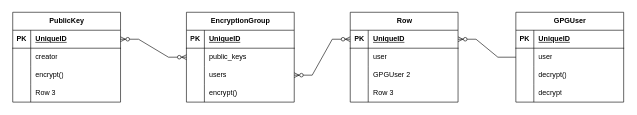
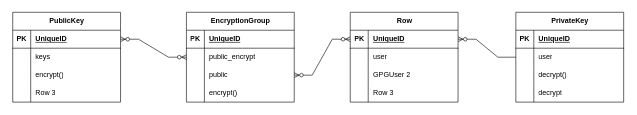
node "GPGUser": label "GPGUser" -> "PrivateKey"
node "creator": label "creator" -> "keys"
node "public_keys": label "public_keys" -> "public_encrypt"
node "users": label "users" -> "public"
